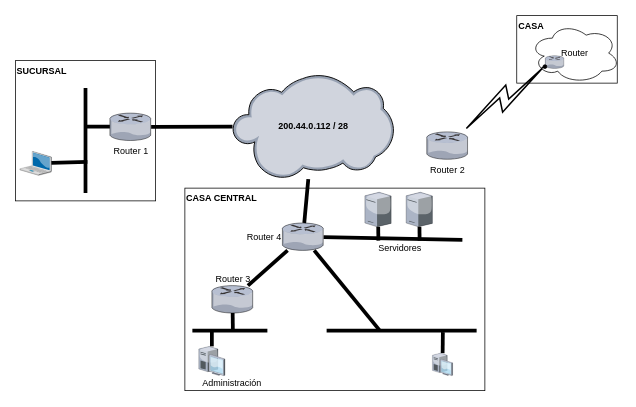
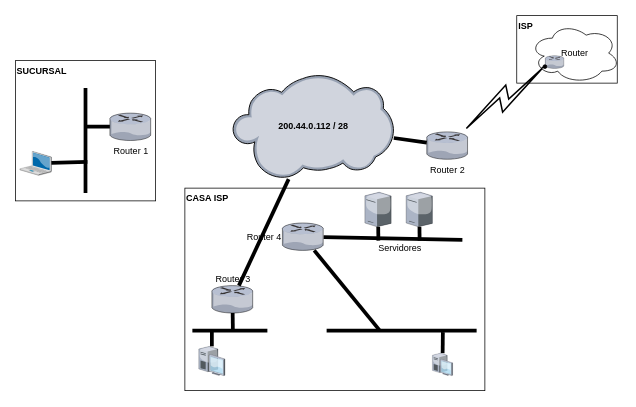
node "CASA": label "CASA" -> "ISP"
edge "200.44.0.112 / 28" -- "Router 1": now "200.44.0.112 / 28" -- "Router 3"
edge "200.44.0.112 / 28" -- "Router 2": added
node "CASA CENTRAL": label "CASA CENTRAL" -> "CASA ISP"
edge "200.44.0.112 / 28" -- "Router 4": removed
edge "Router 4" -- "Router 3": removed
node "Administración": removed
